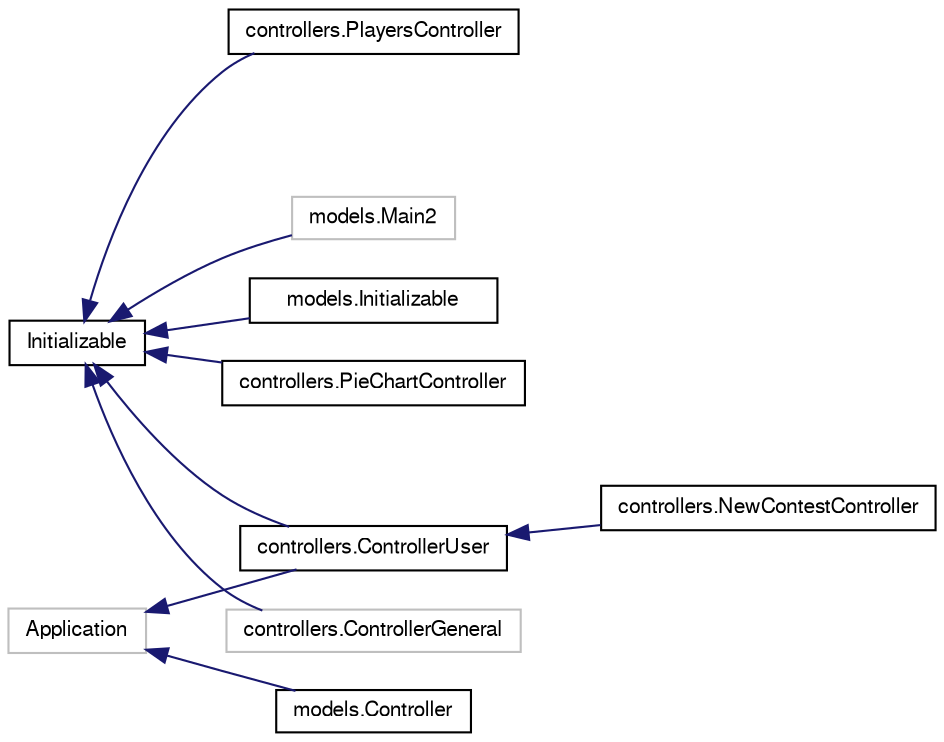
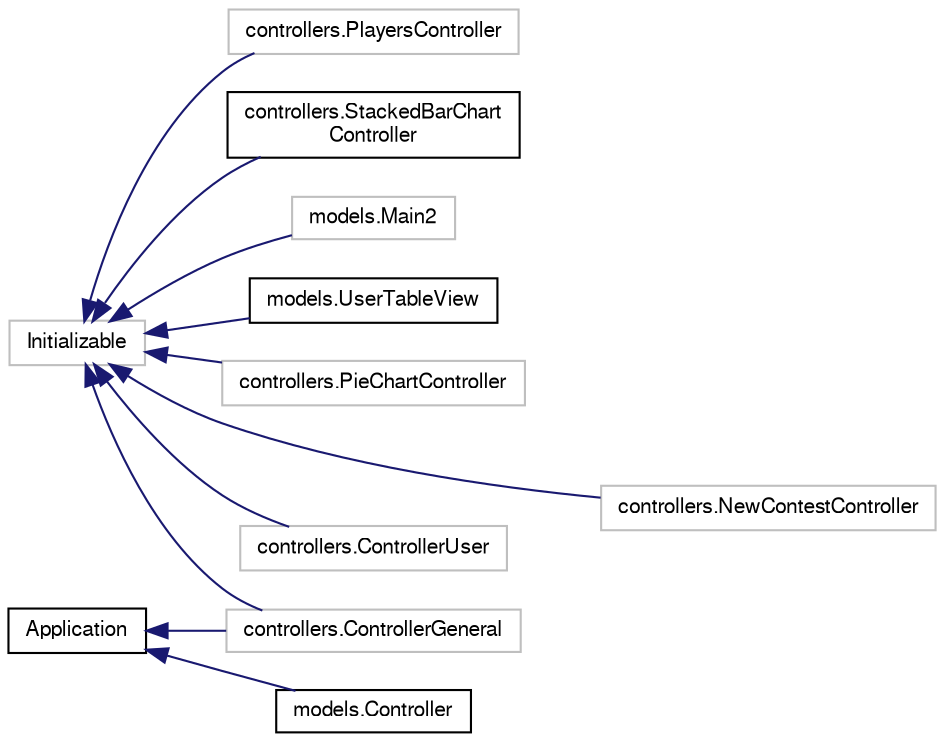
node "controllers.PlayersController": color black -> grey75
node "controllers.StackedBarChart Controller": added
node "models.Initializable": label "models.Initializable" -> "models.UserTableView"
node "Initializable": color black -> grey75
node "controllers.PieChartController": color black -> grey75
node "controllers.NewContestController": color black -> grey75
edge "controllers.NewContestController" -> "controllers.ControllerUser": now "controllers.NewContestController" -> "Initializable"
node "controllers.ControllerUser": color black -> grey75
edge "controllers.ControllerUser" -> "Application": now "controllers.ControllerGeneral" -> "Application"
node "Application": color grey75 -> black
